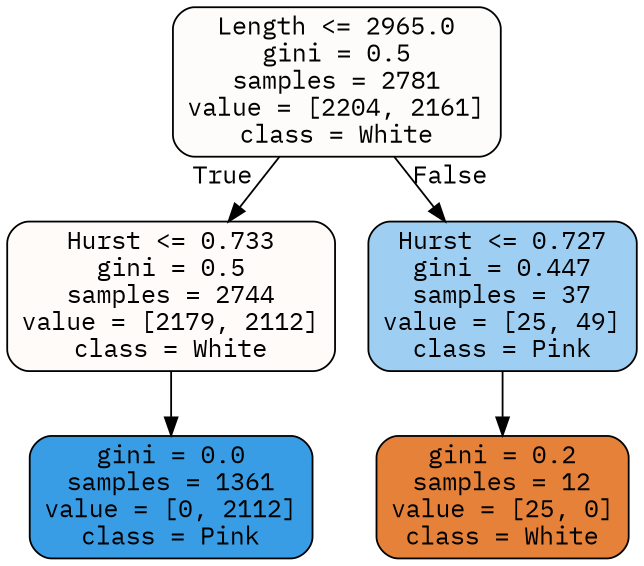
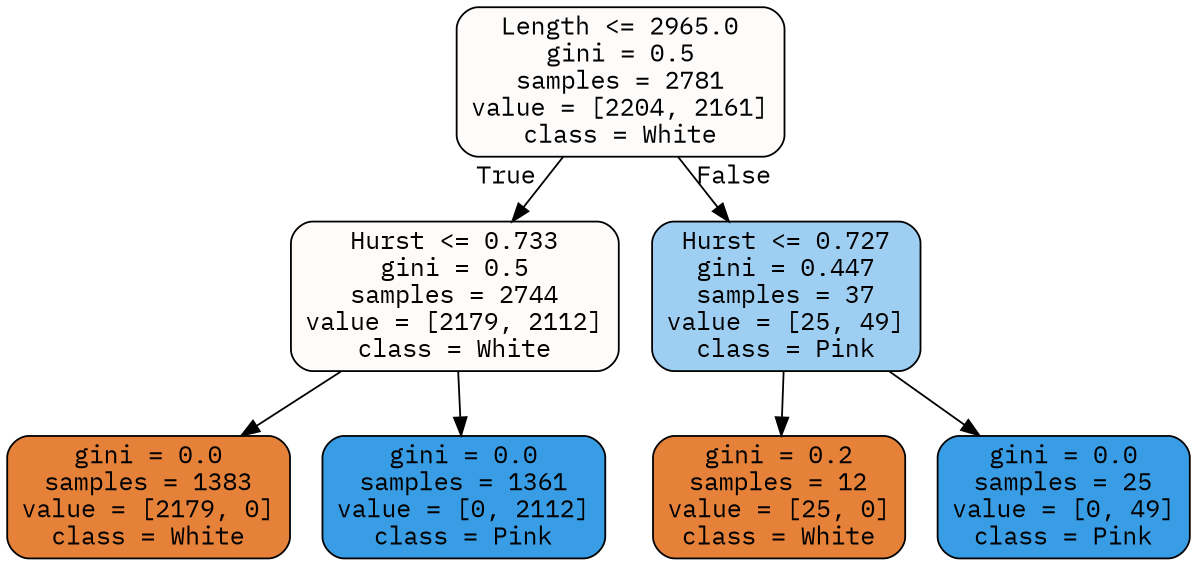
node "gini = 0.0 samples = 1383 value = [2179, 0] class = White": added
node "gini = 0.0 samples = 25 value = [0, 49] class = Pink": added
